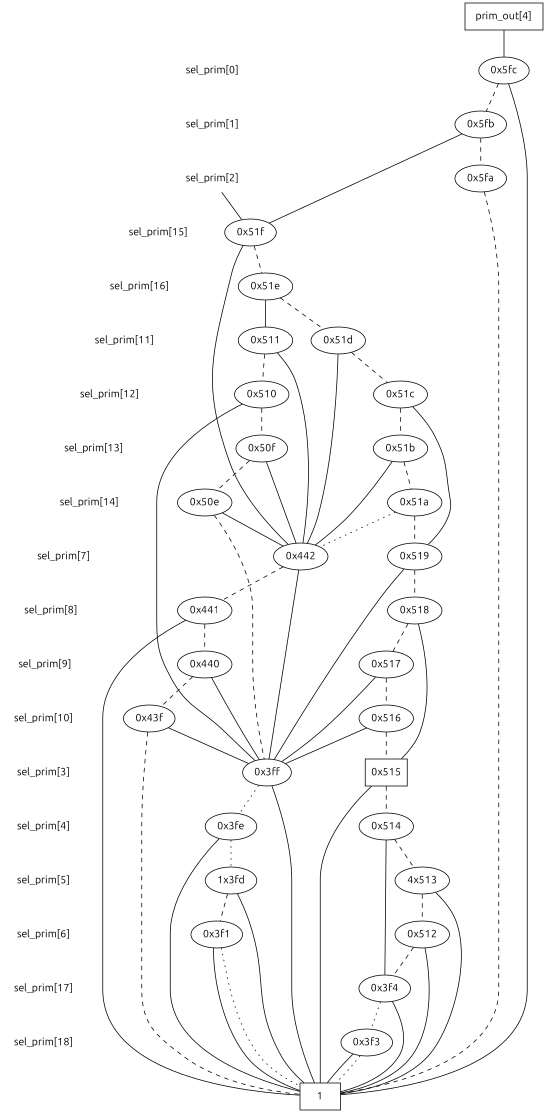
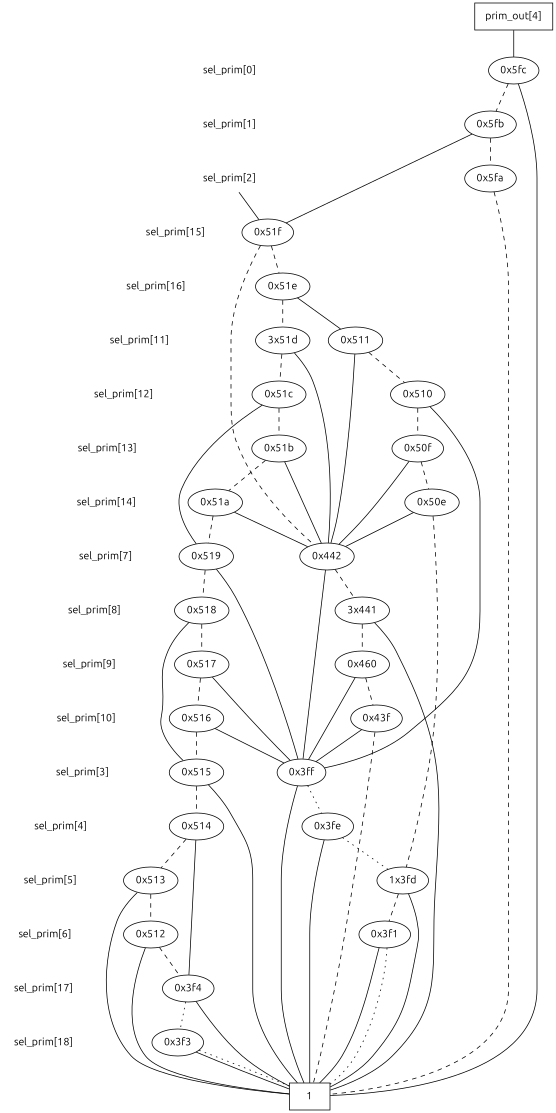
node "0x51d": label "0x51d" -> "3x51d"
edge "0x51f" -- "0x442": style solid -> dashed
edge "0x51a" -- "0x442": style dotted -> solid
node "0x441": label "0x441" -> "3x441"
edge "0x50e" -- "0x3ff": now "0x50e" -- "1x3fd"
node "0x440": label "0x440" -> "0x460"
node "0x515": shape box -> ellipse
node "4x513": label "4x513" -> "0x513"
